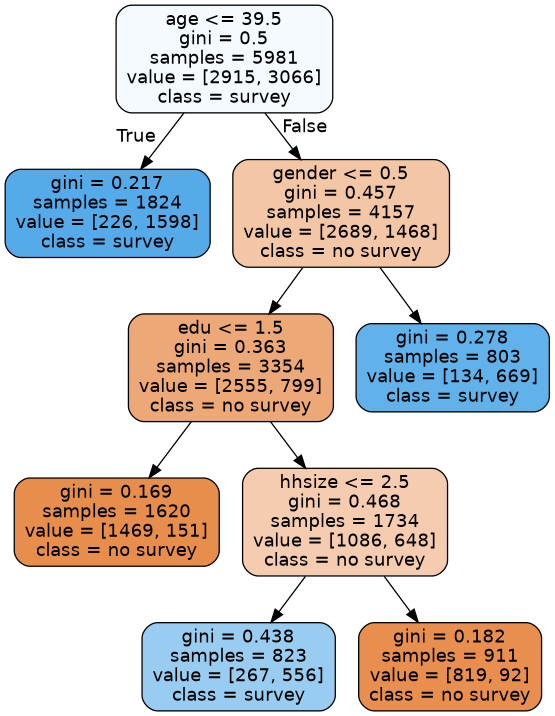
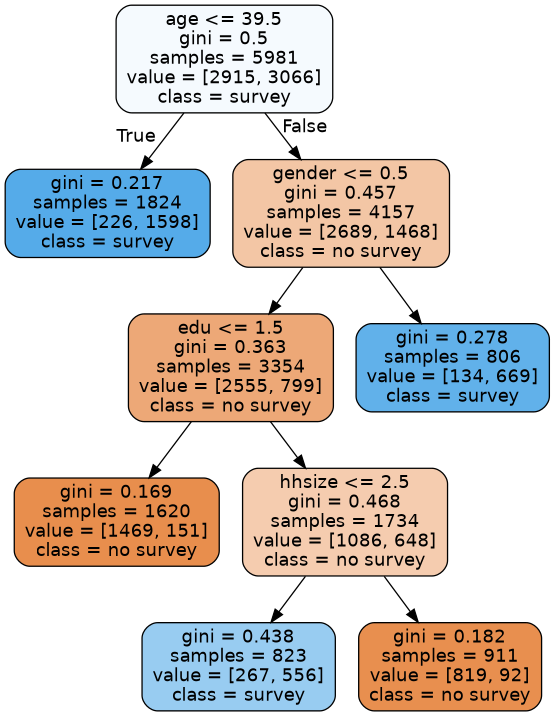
node "gini = 0.278 samples = 803 value = [134, 669] class = survey": label "gini = 0.278 samples = 803 value = [134, 669] class = survey" -> "gini = 0.278 samples = 806 value = [134, 669] class = survey"
